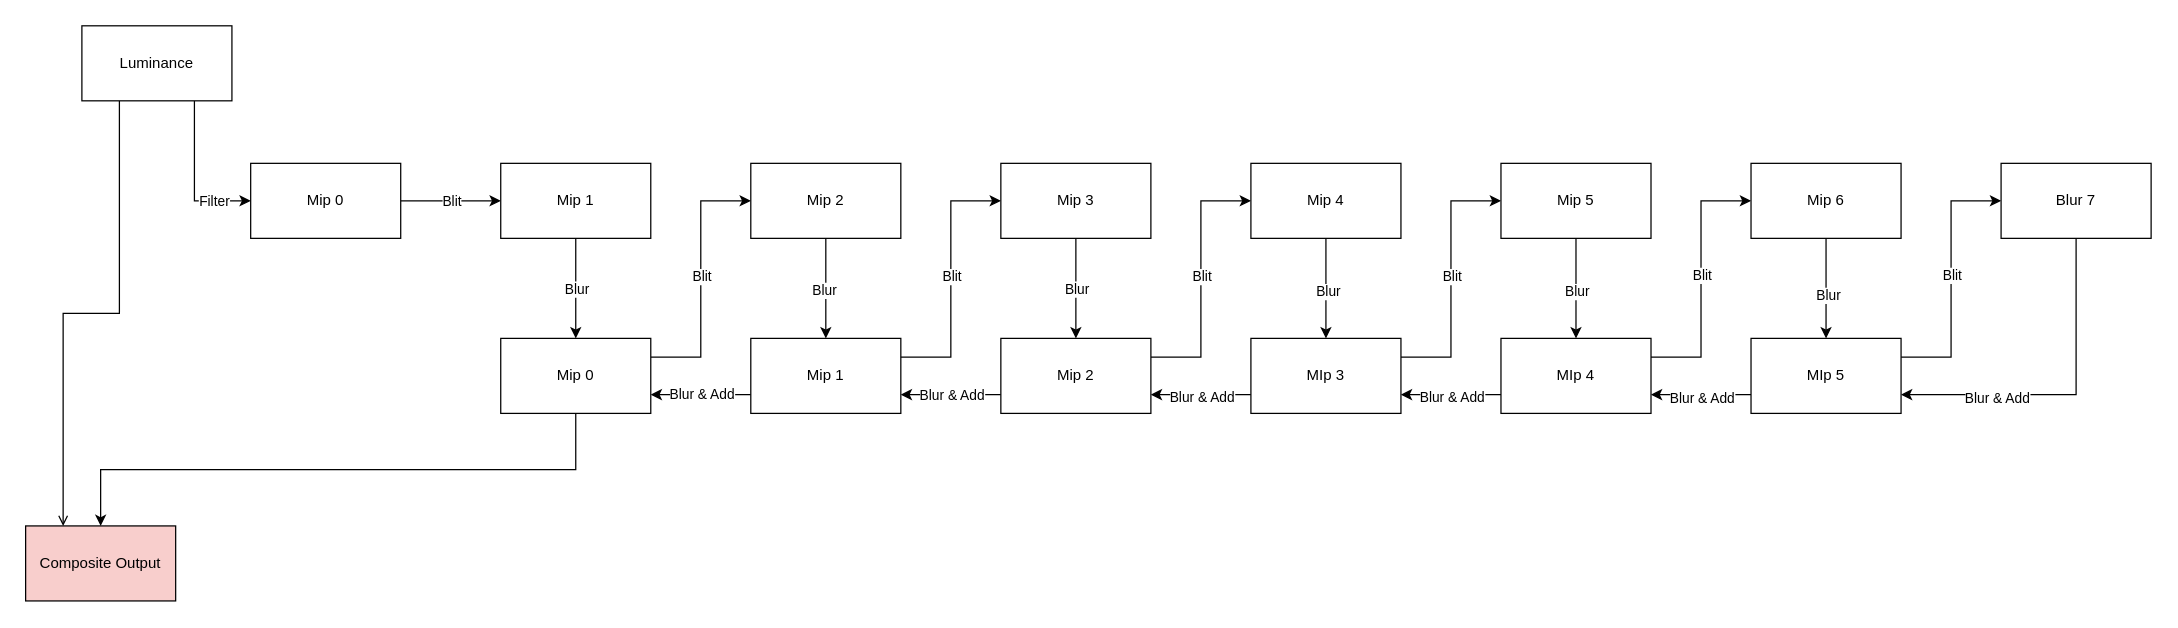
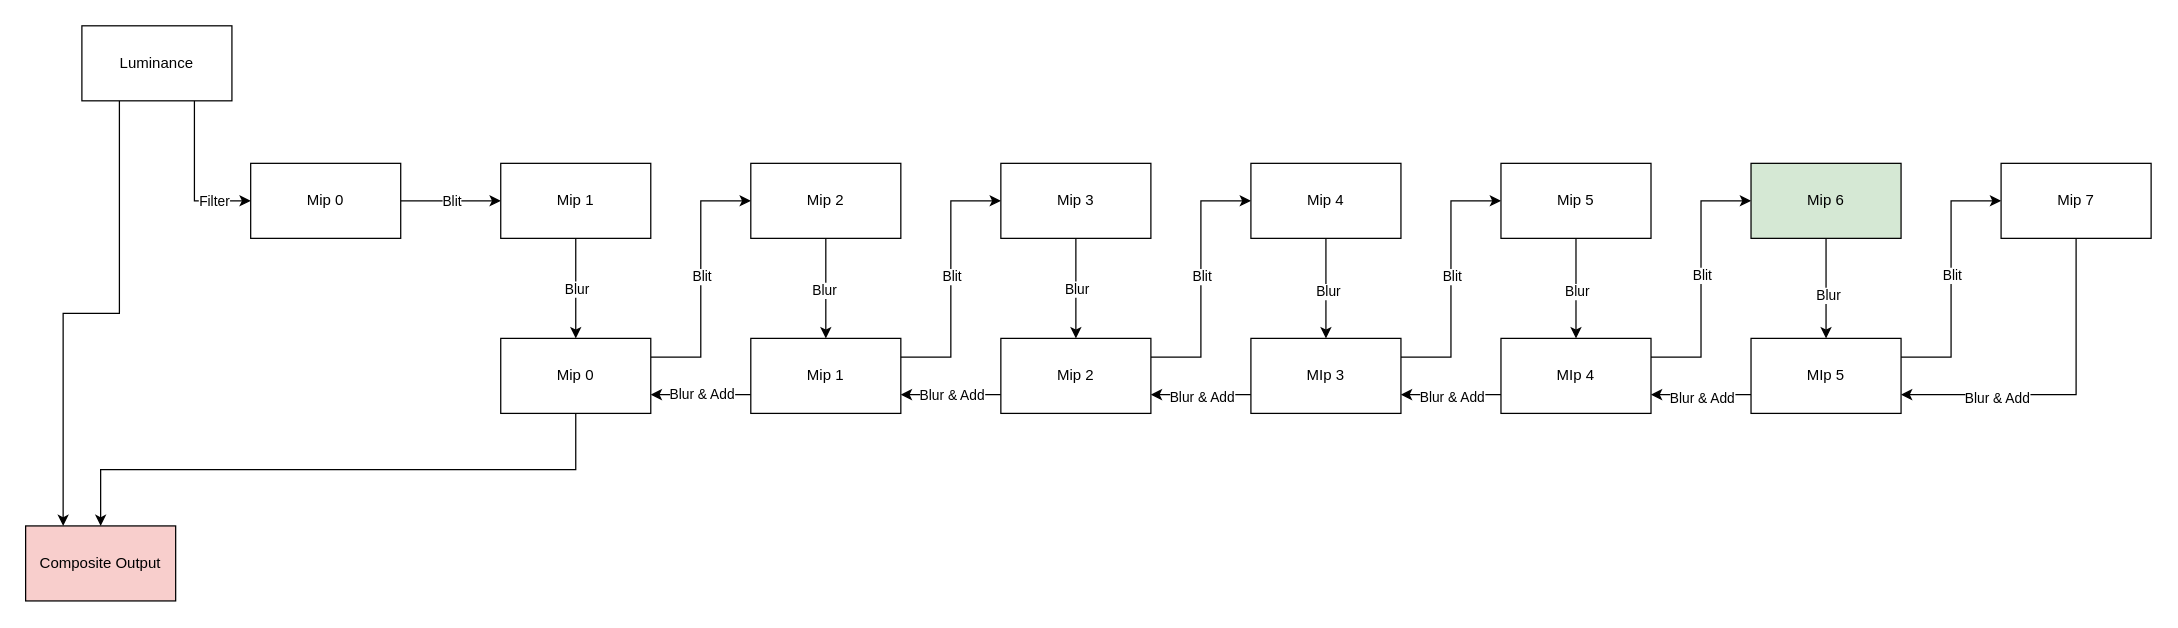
node "Mip 6": fillcolor #ffffff -> #d5e8d4
node "Blur 7": label "Blur 7" -> "Mip 7"
edge "Luminance" -> "Composite Output": arrowhead open -> classic
